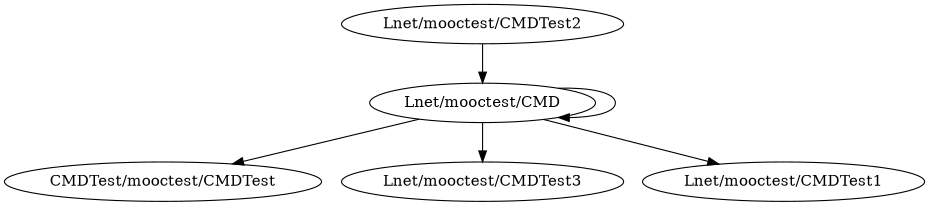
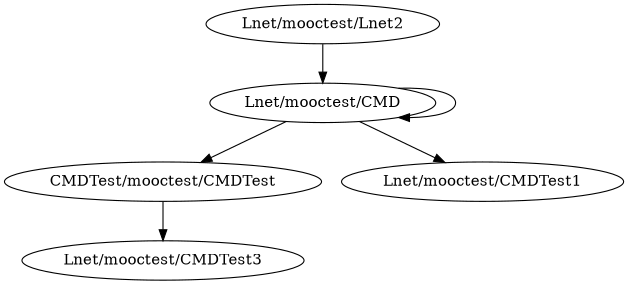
node "Lnet/mooctest/CMDTest2": label "Lnet/mooctest/CMDTest2" -> "Lnet/mooctest/Lnet2"
edge "Lnet/mooctest/CMD" -> "Lnet/mooctest/CMDTest3": now "CMDTest/mooctest/CMDTest" -> "Lnet/mooctest/CMDTest3"
